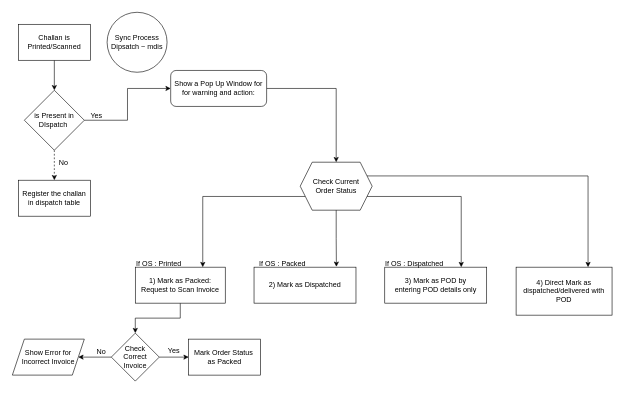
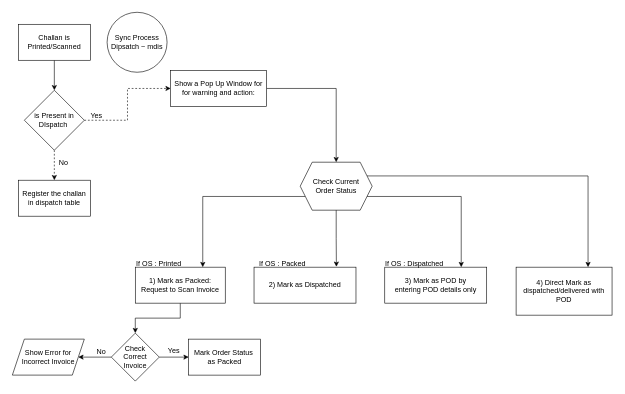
node "Show a Pop Up Window for for warning and action:": shape rounded rectangle -> rectangle
edge "is Present in DIspatch" -> "Show a Pop Up Window for for warning and action:": style solid -> dashed
